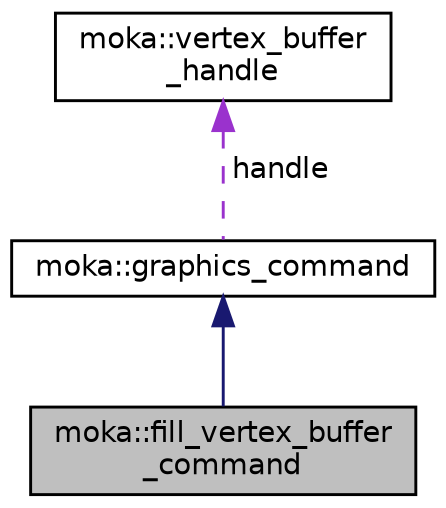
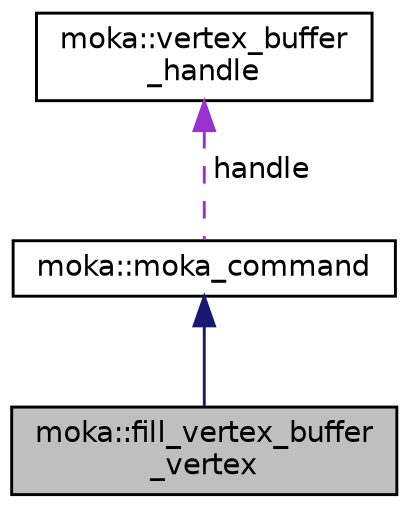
node "moka::graphics_command": label "moka::graphics_command" -> "moka::moka_command"
node "moka::fill_vertex_buffer _command": label "moka::fill_vertex_buffer _command" -> "moka::fill_vertex_buffer _vertex"
